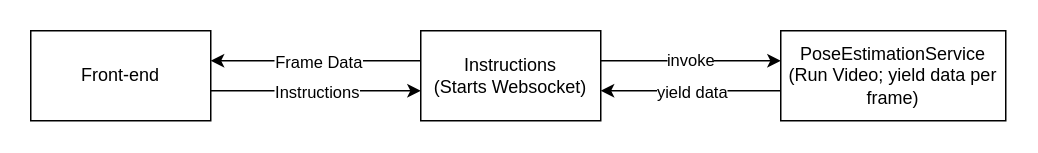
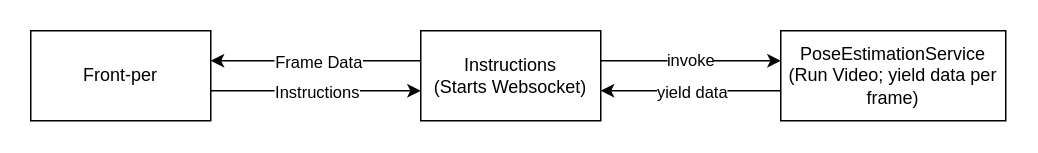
node "Front-end": label "Front-end" -> "Front-per"
